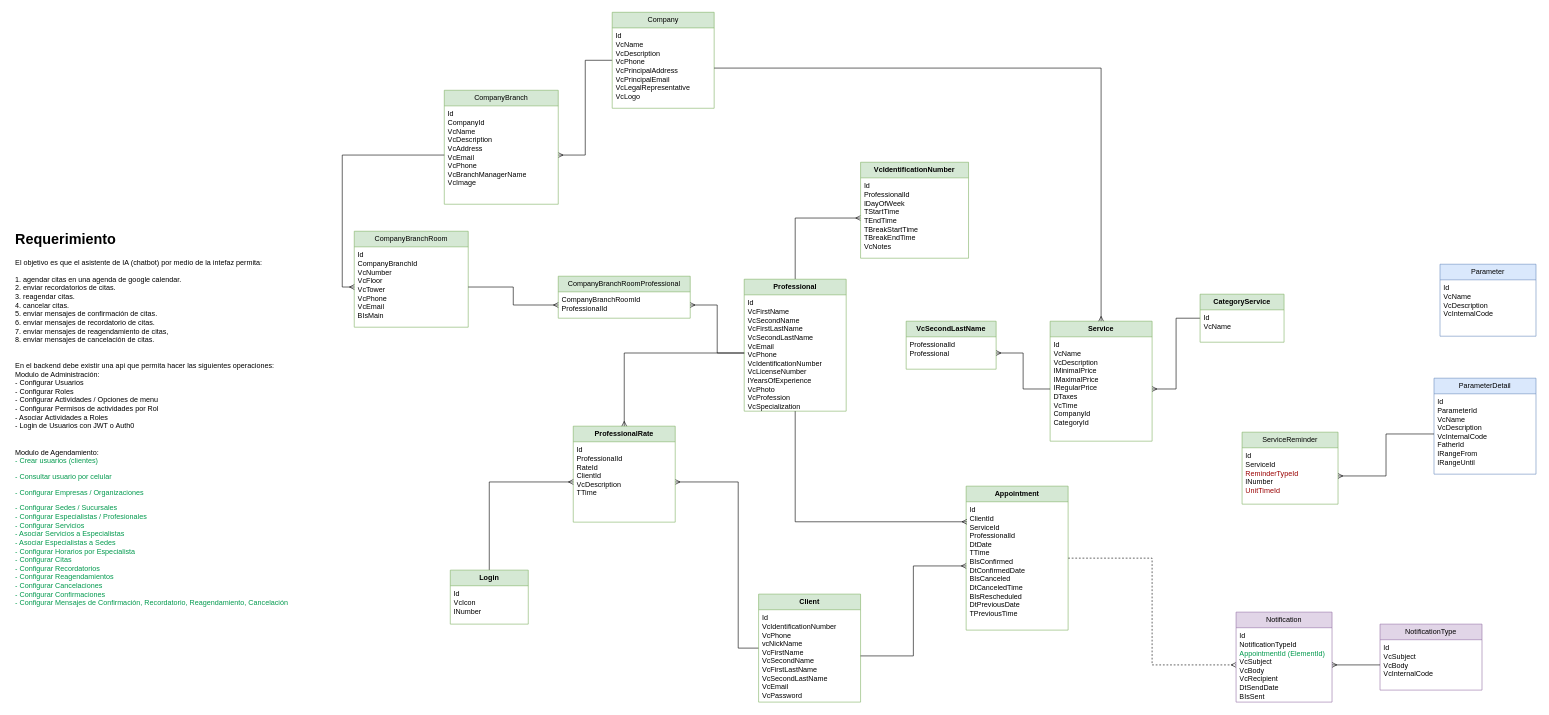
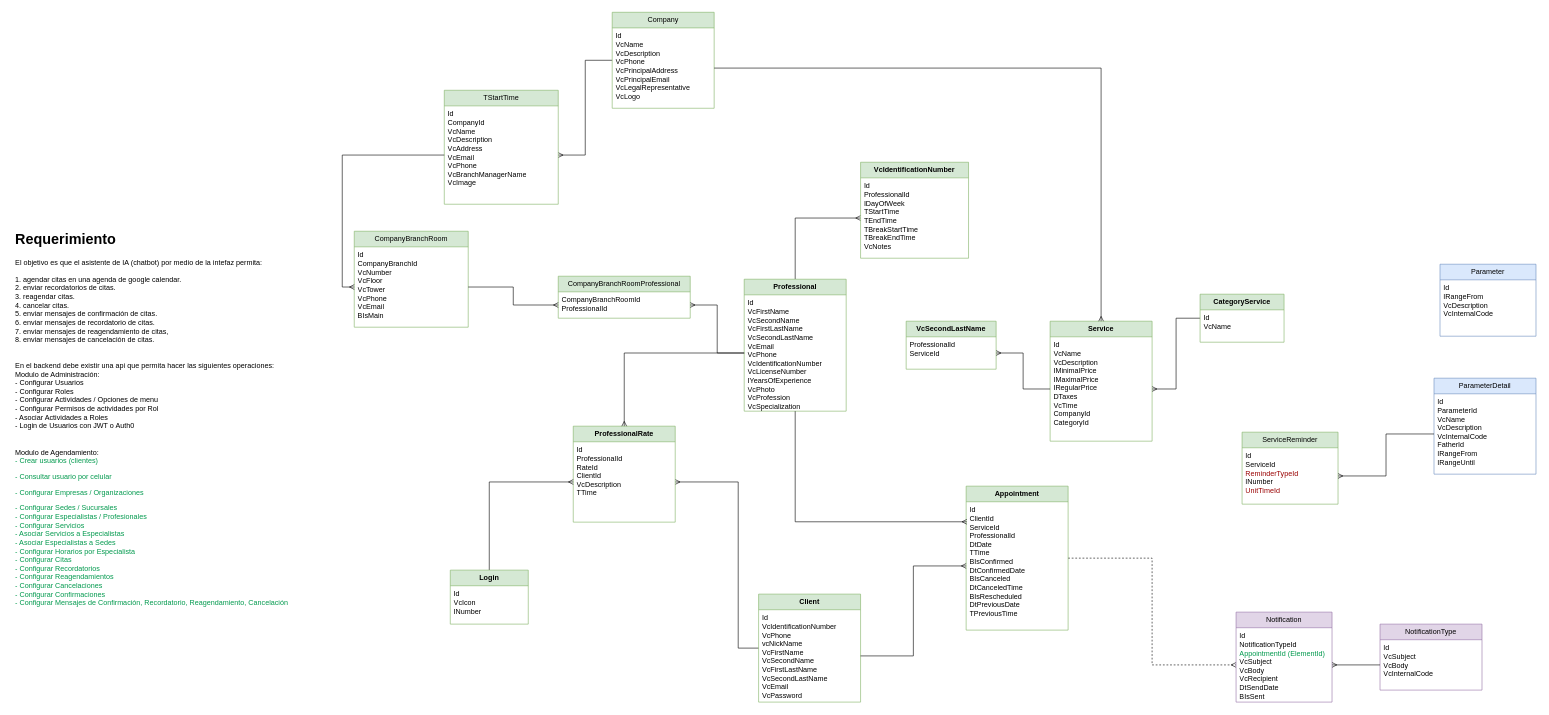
node "CompanyBranch": label "CompanyBranch" -> "TStartTime"
node "Id VcName VcDescription VcInternalCode": label "Id VcName VcDescription VcInternalCode" -> "Id IRangeFrom VcDescription VcInternalCode"
node "ProfessionalId Professional": label "ProfessionalId Professional" -> "ProfessionalId ServiceId"
